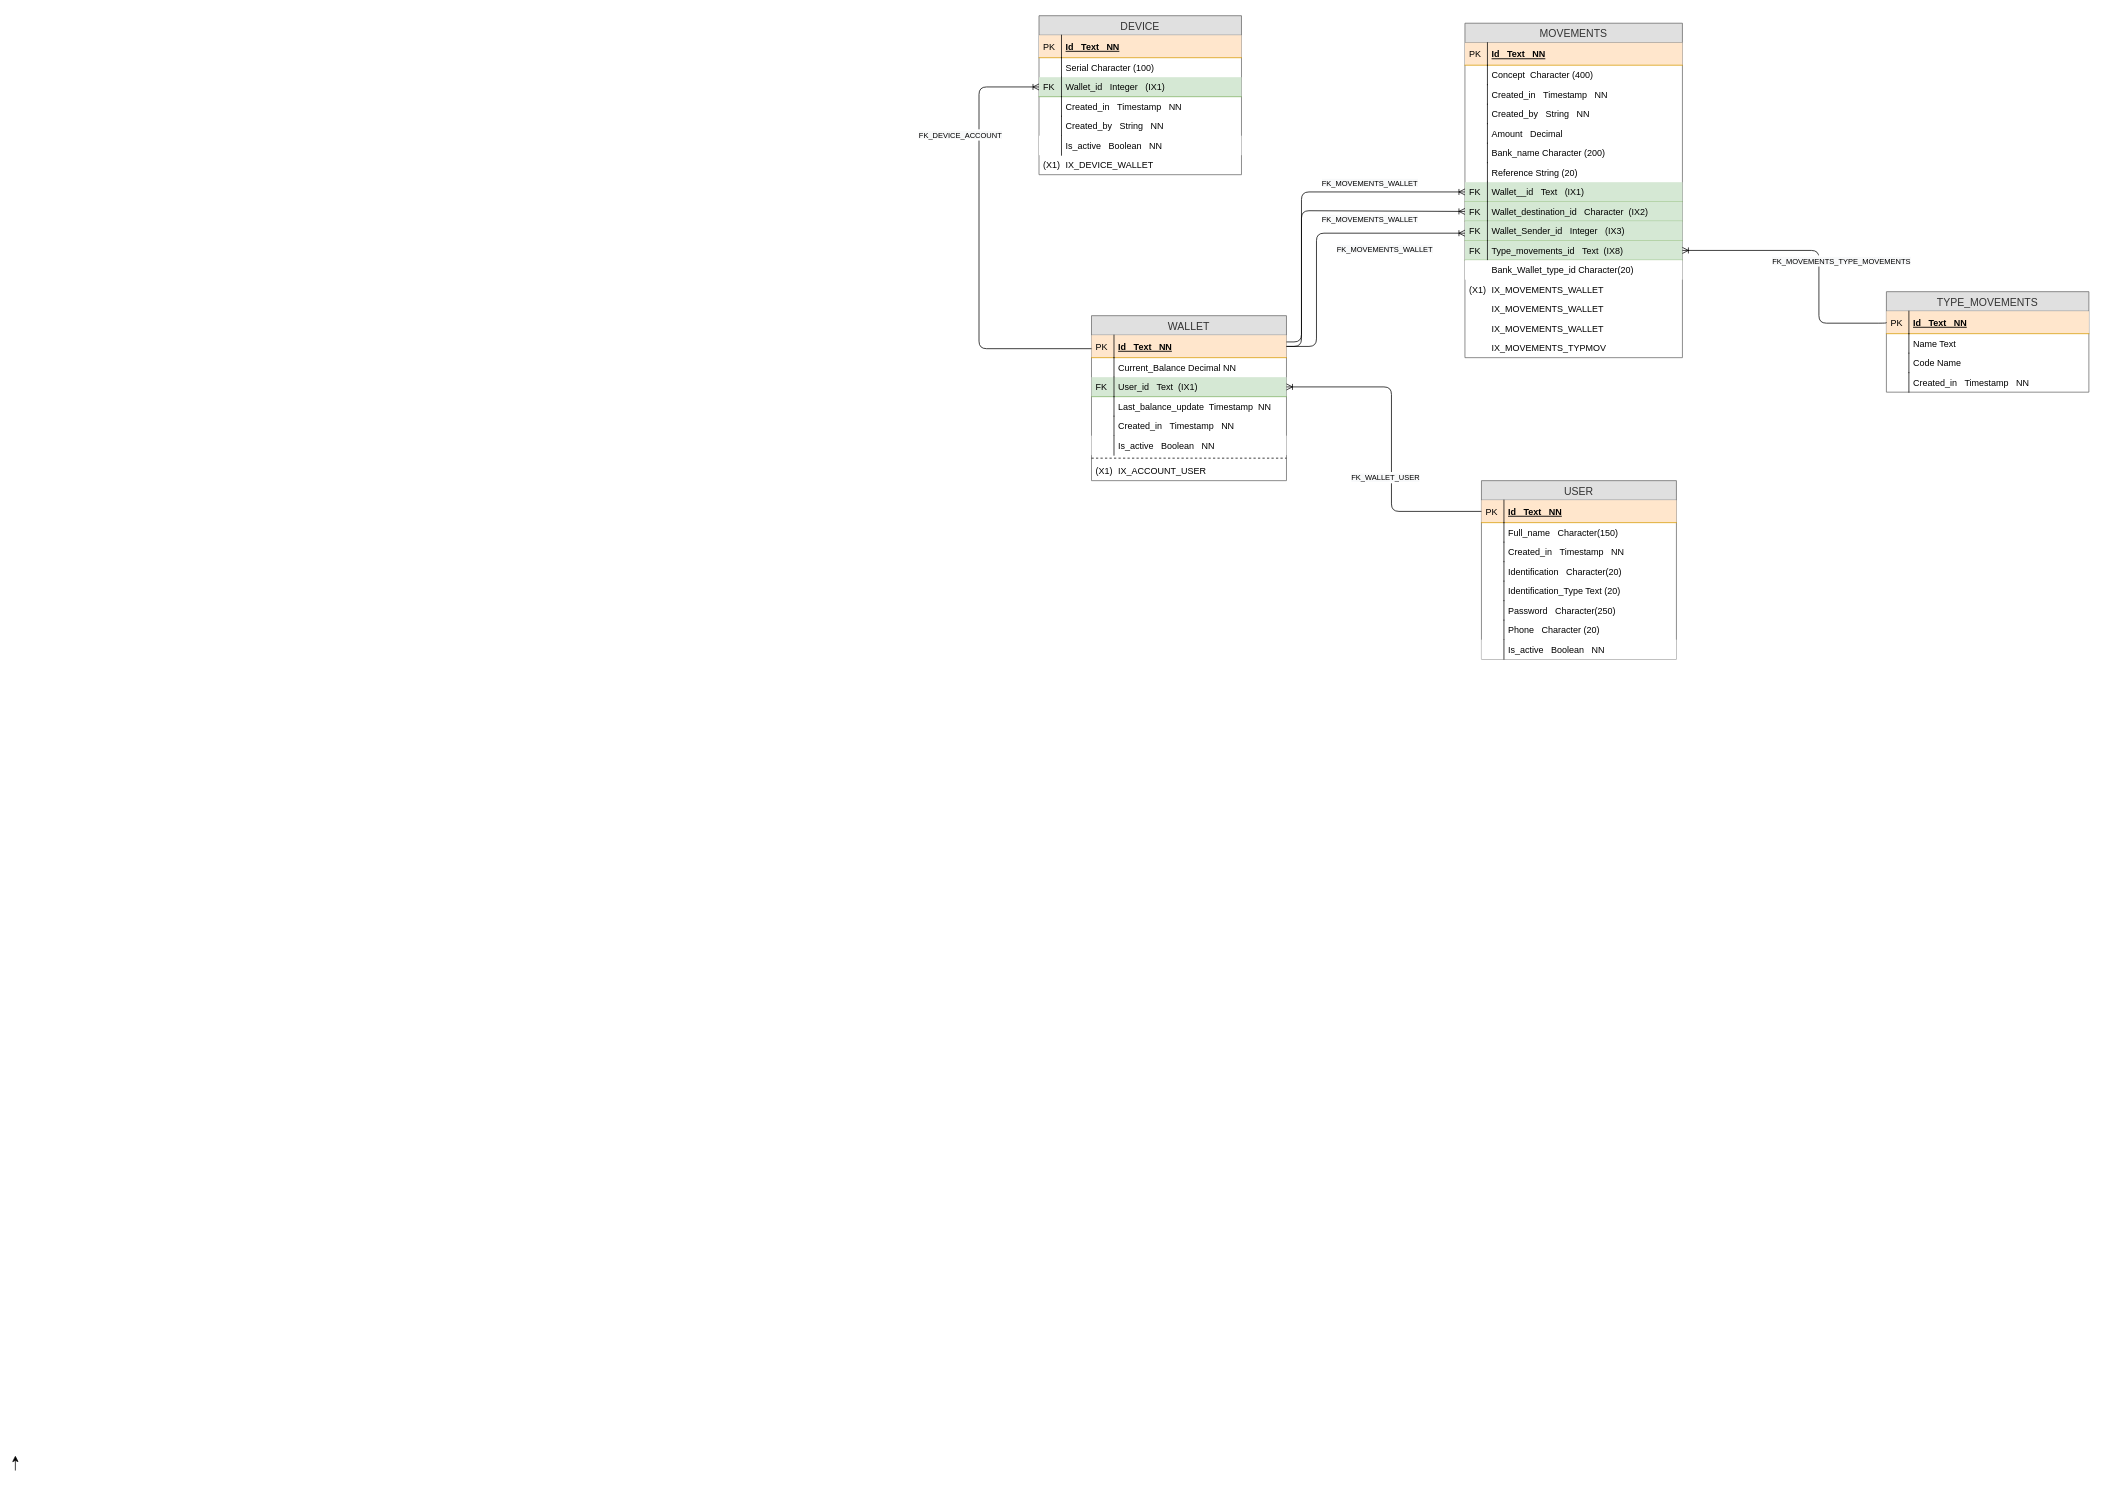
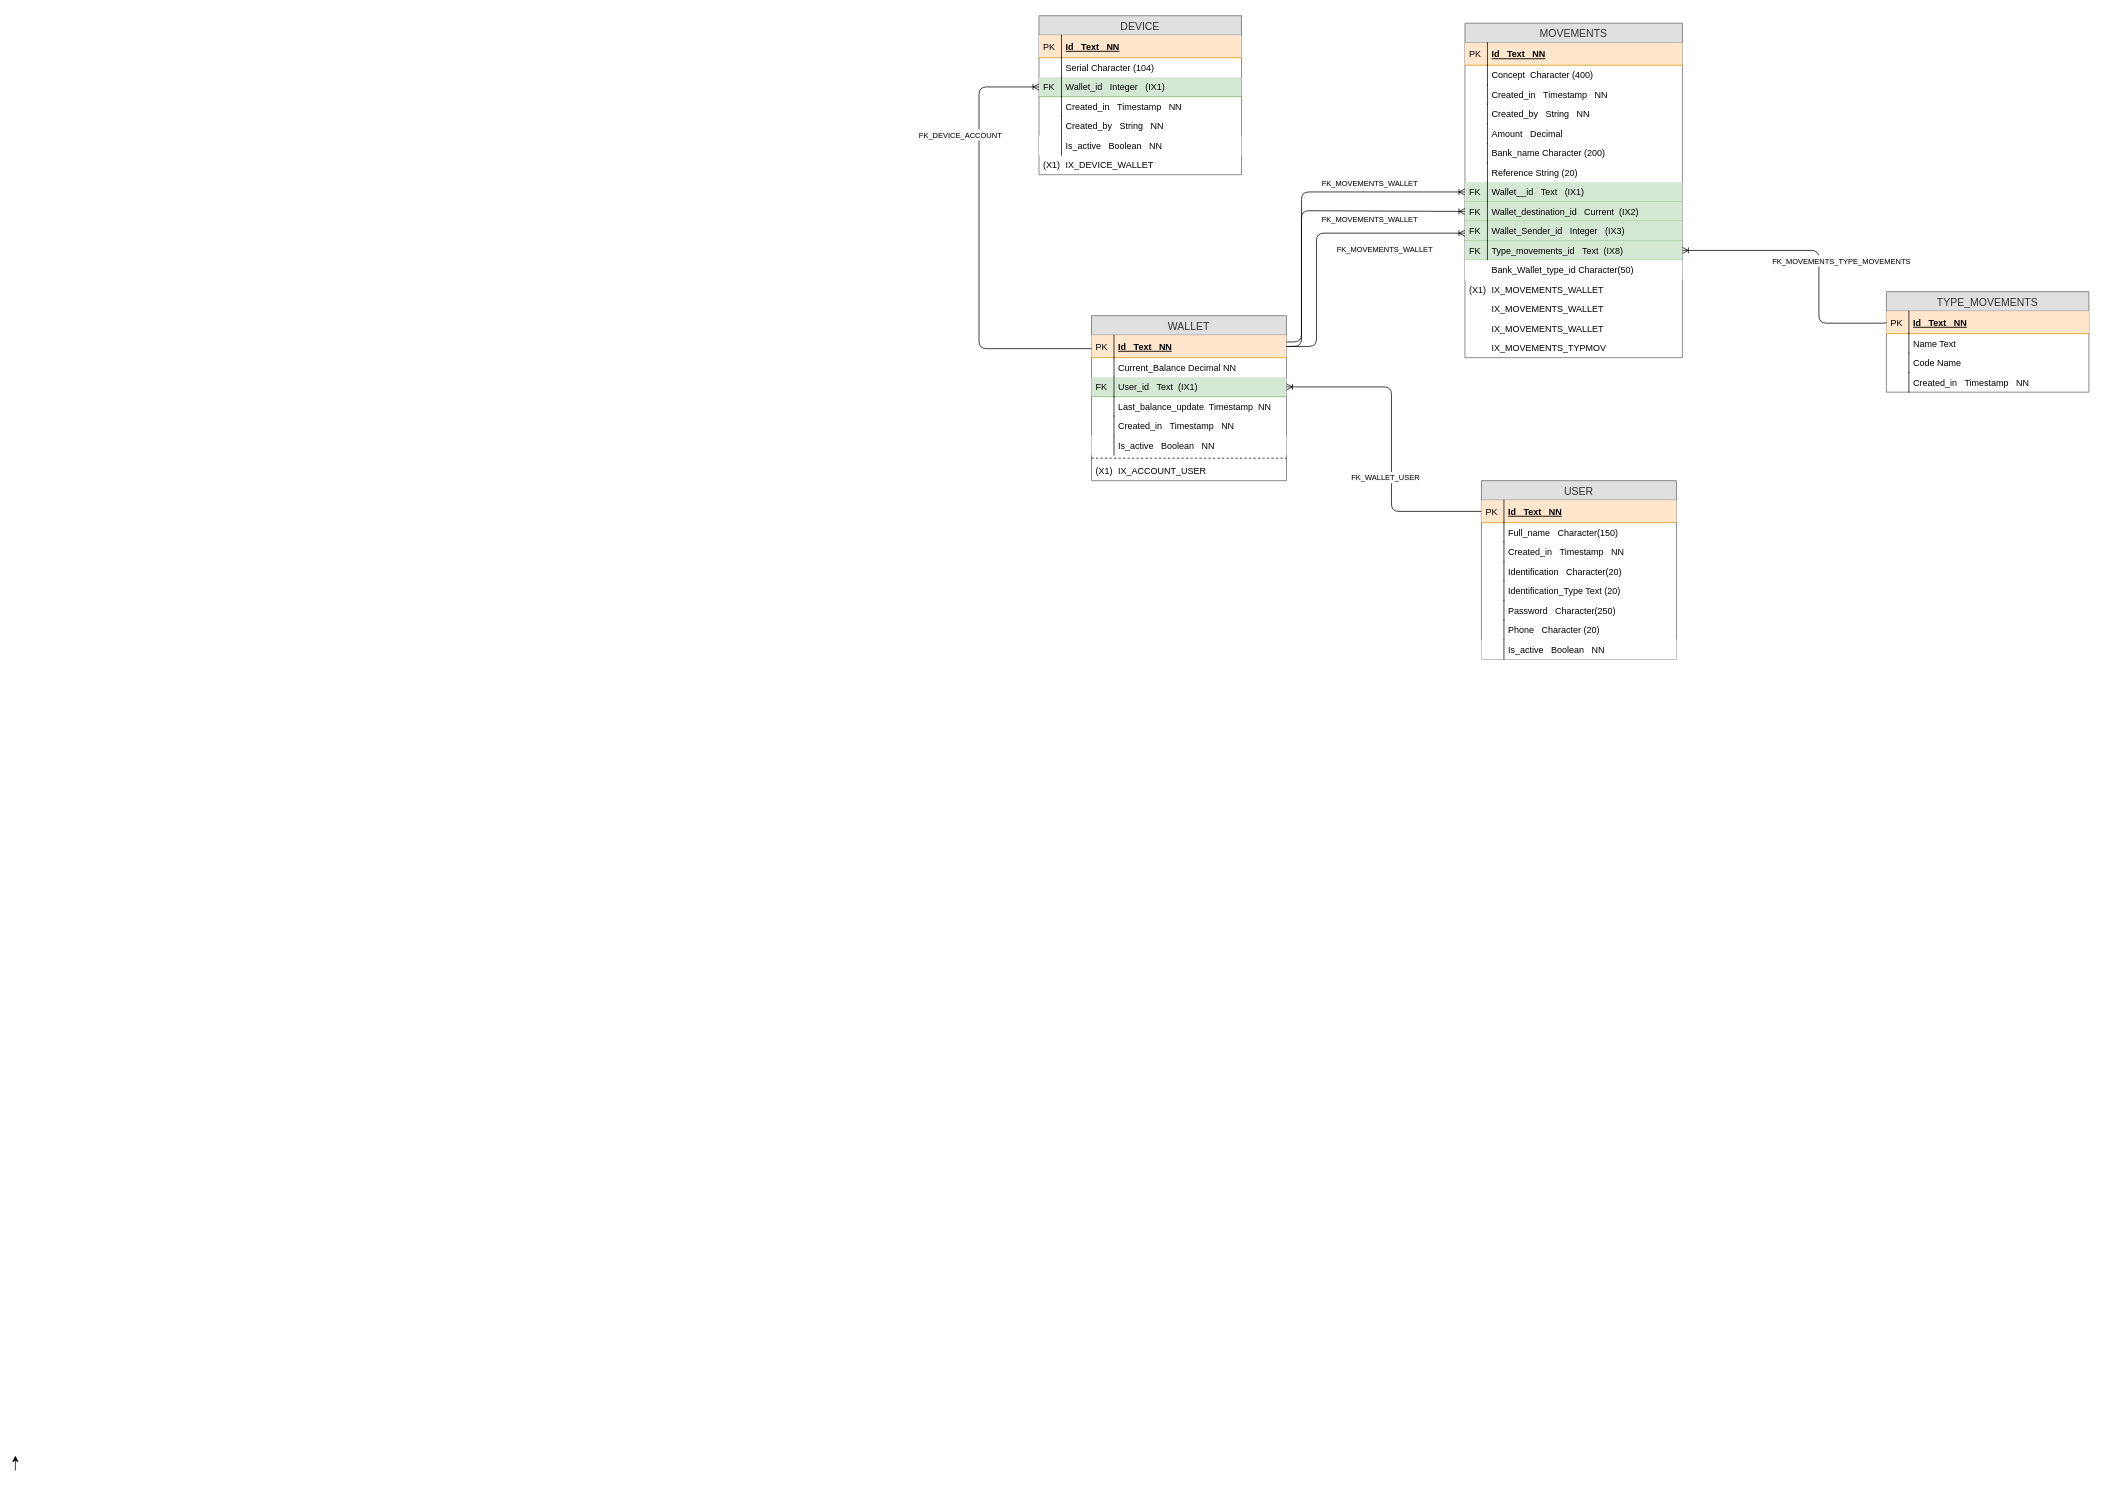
node "Serial Character (100)": label "Serial Character (100)" -> "Serial Character (104)"
node "Wallet_destination_id Character (IX2)": label "Wallet_destination_id Character (IX2)" -> "Wallet_destination_id Current (IX2)"
node "Bank_Wallet_type_id Character(20)": label "Bank_Wallet_type_id Character(20)" -> "Bank_Wallet_type_id Character(50)"
